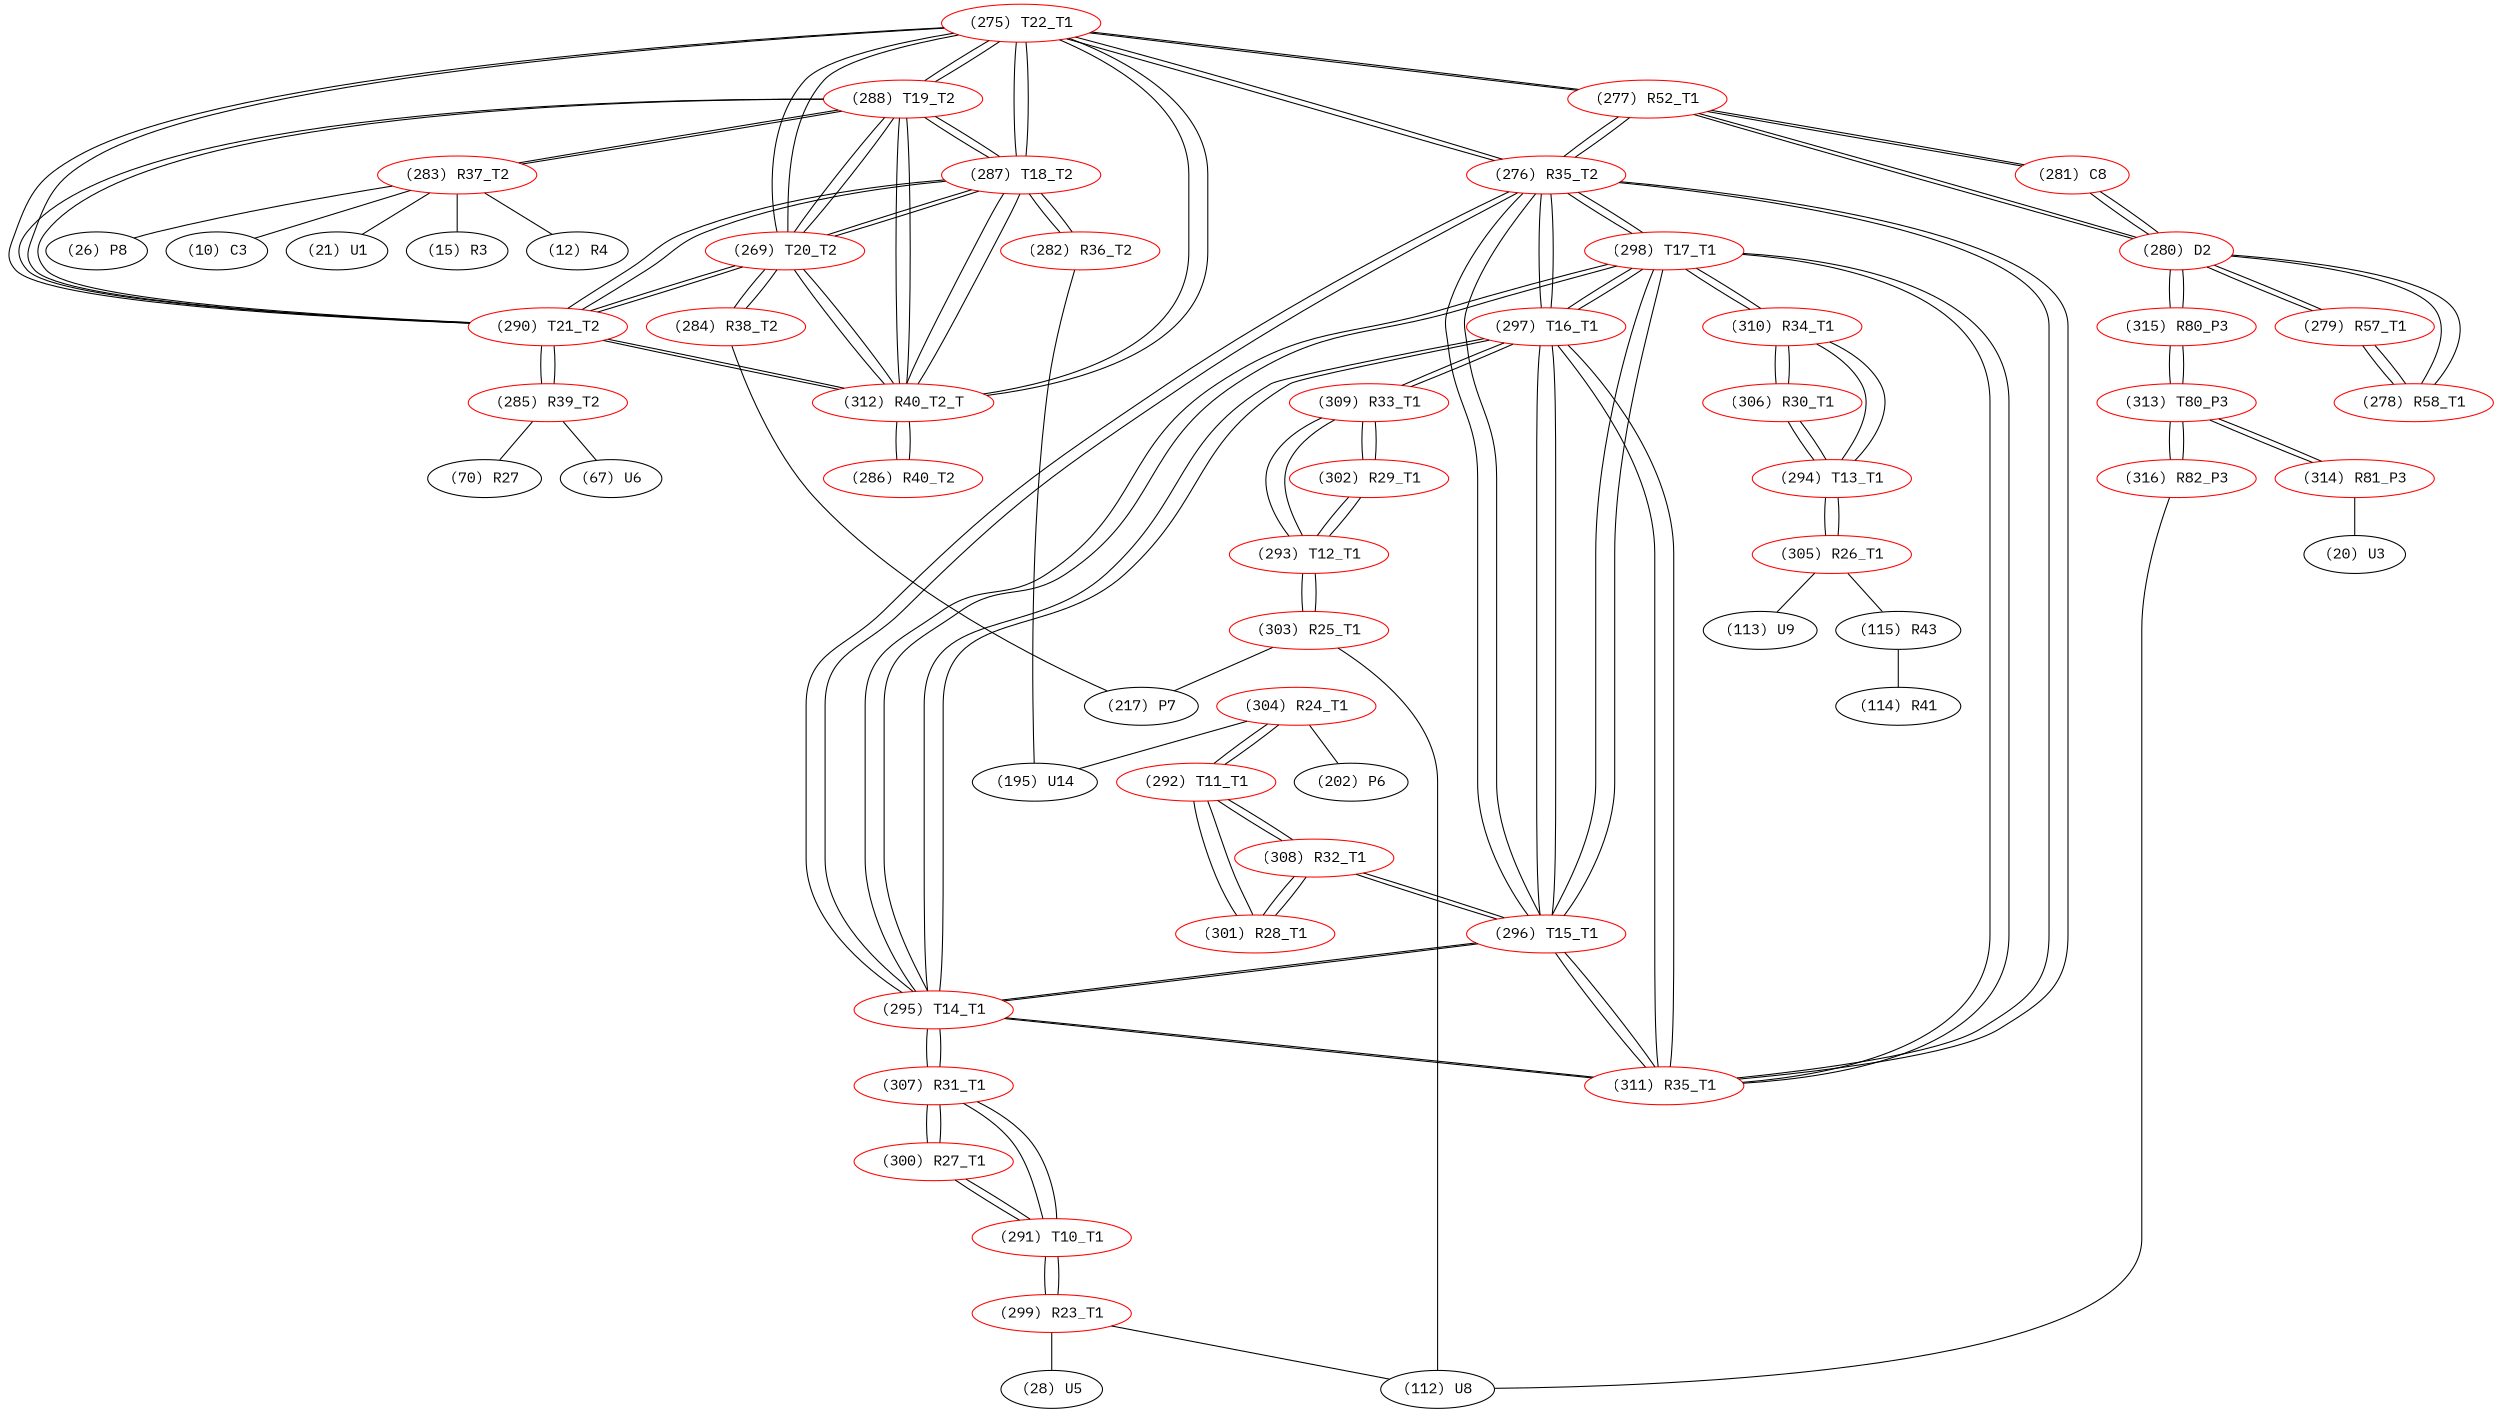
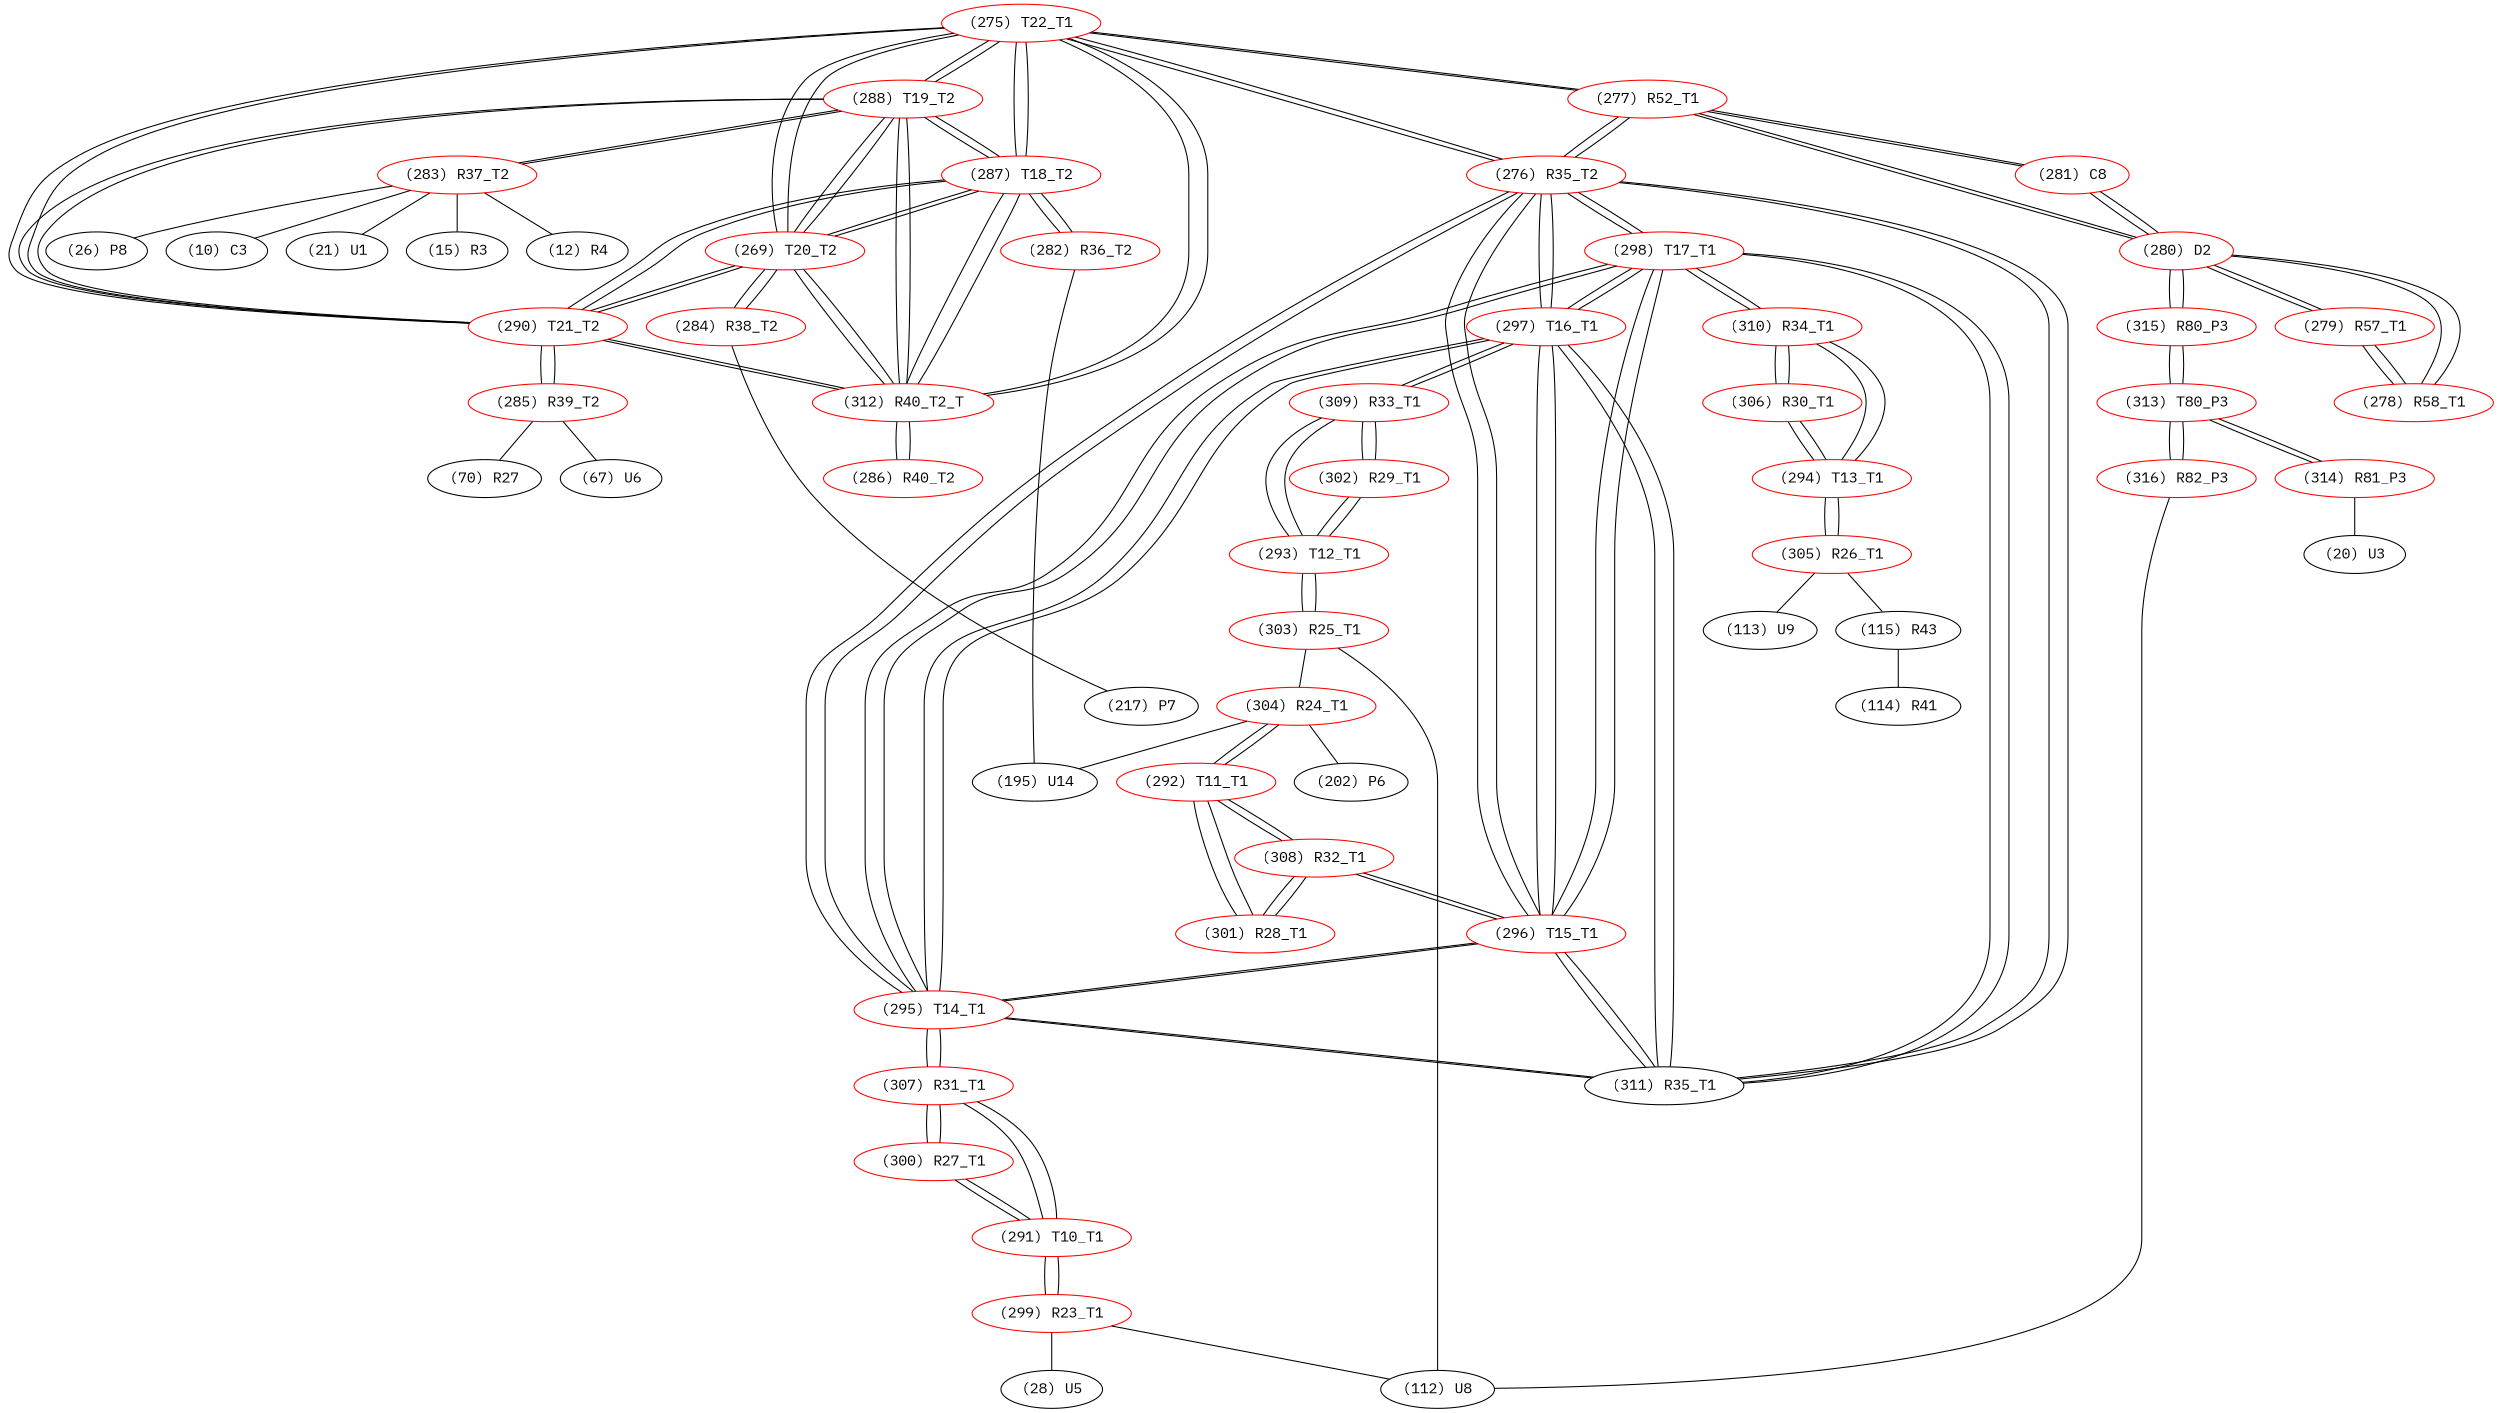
edge "(303) R25_T1" -- "(217) P7": now "(303) R25_T1" -- "(304) R24_T1"
node "(311) R35_T1": color red -> black
